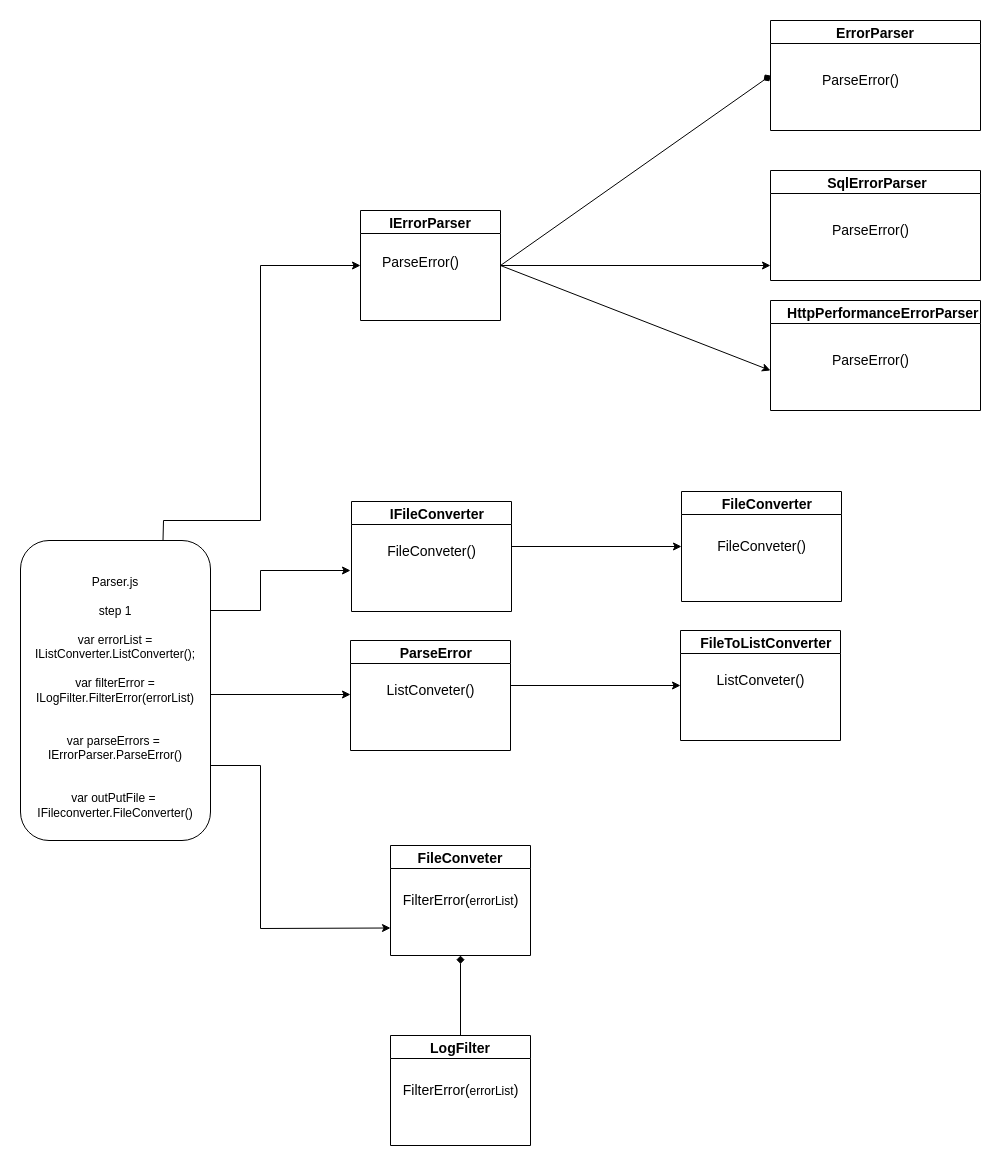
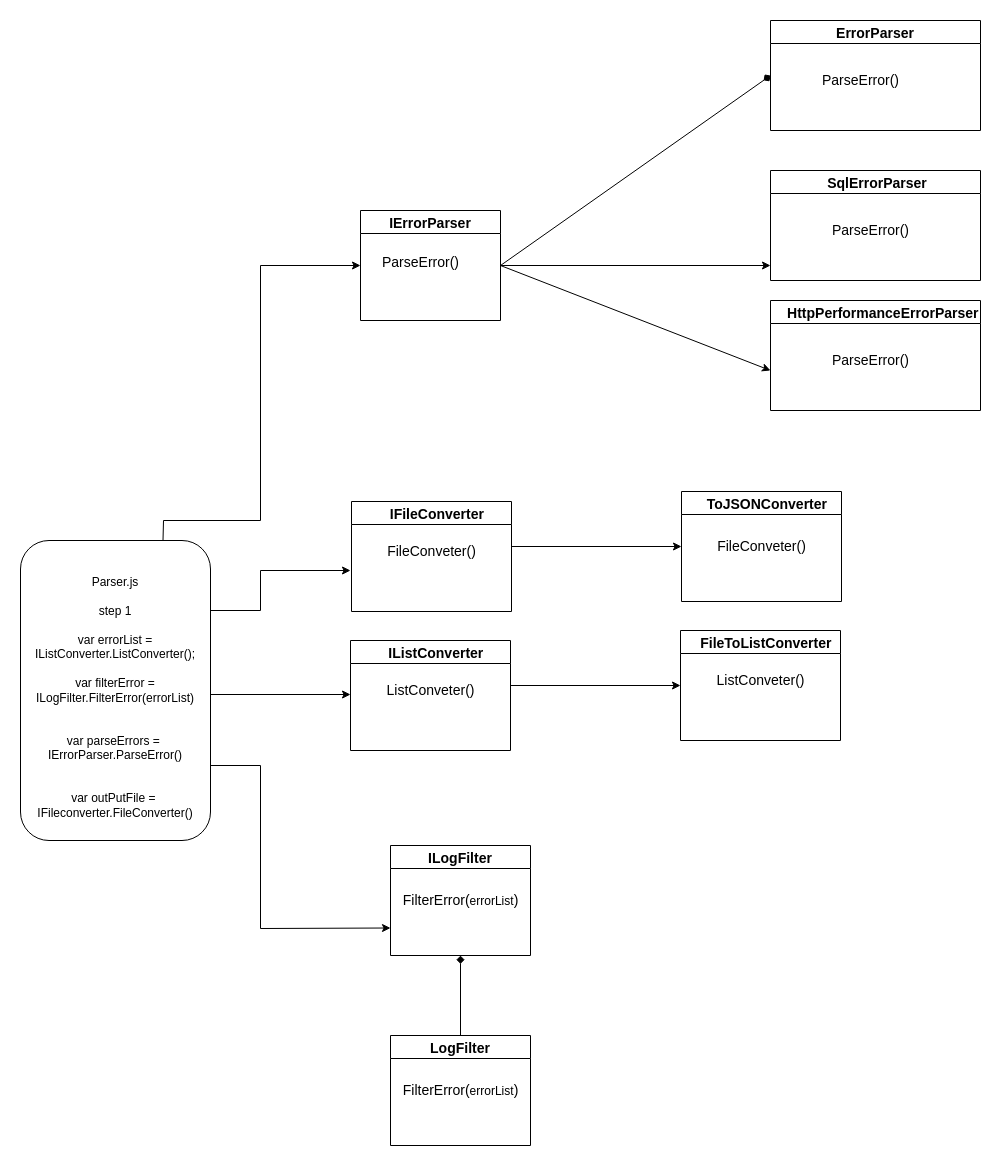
node "FileConverter": label "FileConverter" -> "ToJSONConverter"
node "ParseError": label "ParseError" -> "IListConverter"
node "FileConveter": label "FileConveter" -> "ILogFilter"
